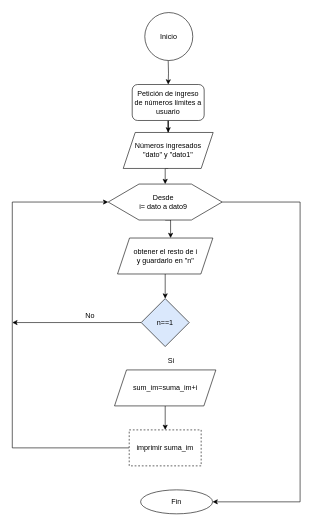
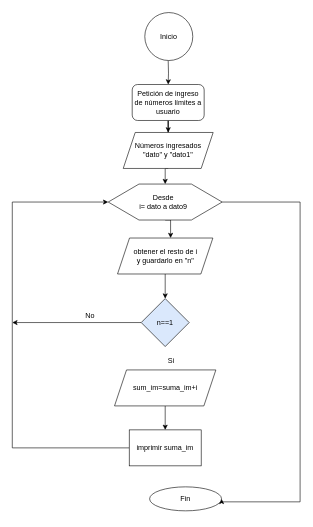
node "imprimir suma_im": style dashed -> solid
node "Fin": moved (177, 502) -> (186, 499)
